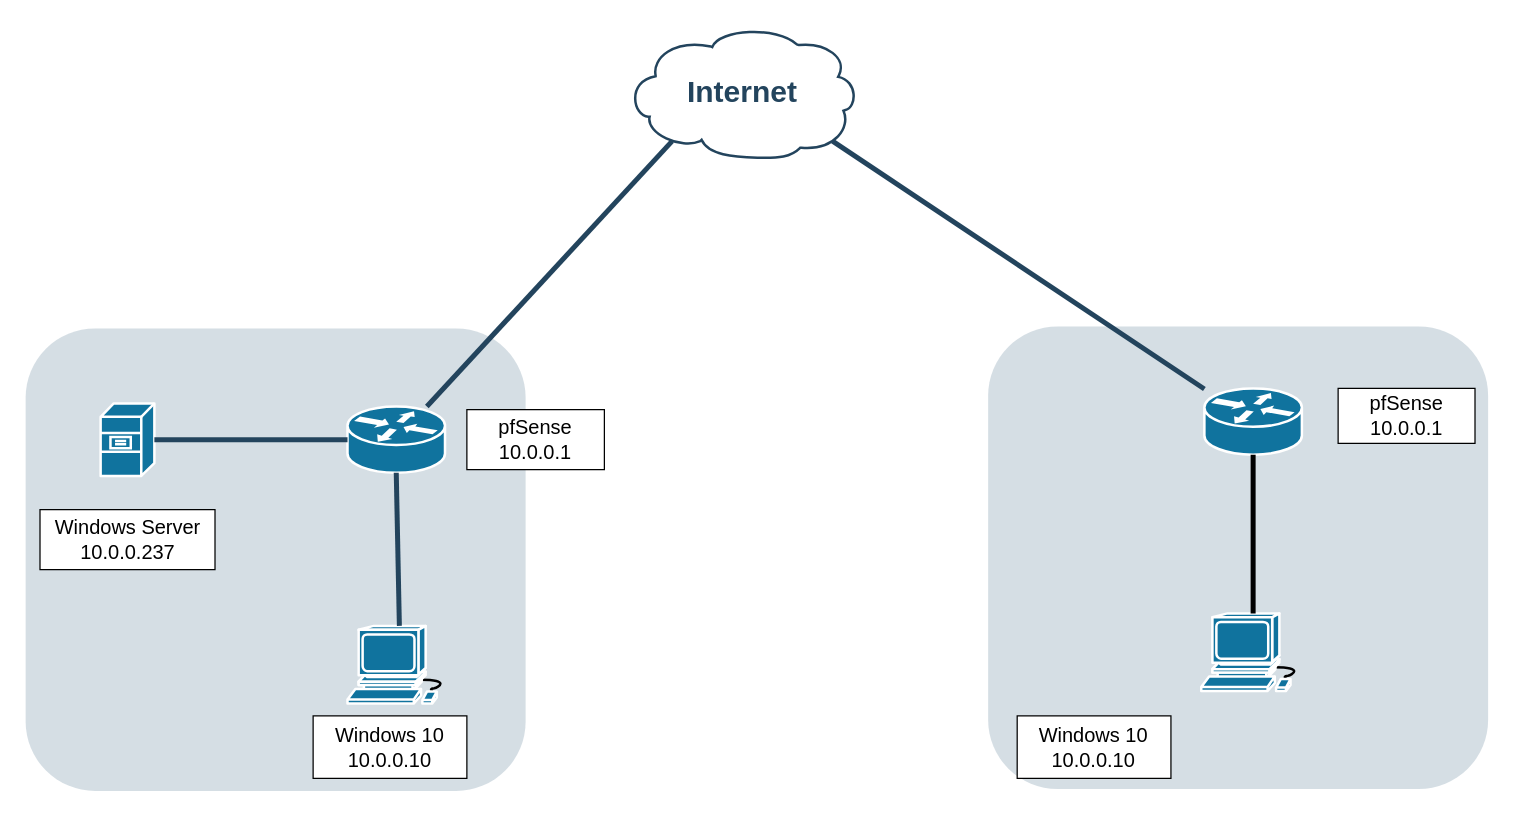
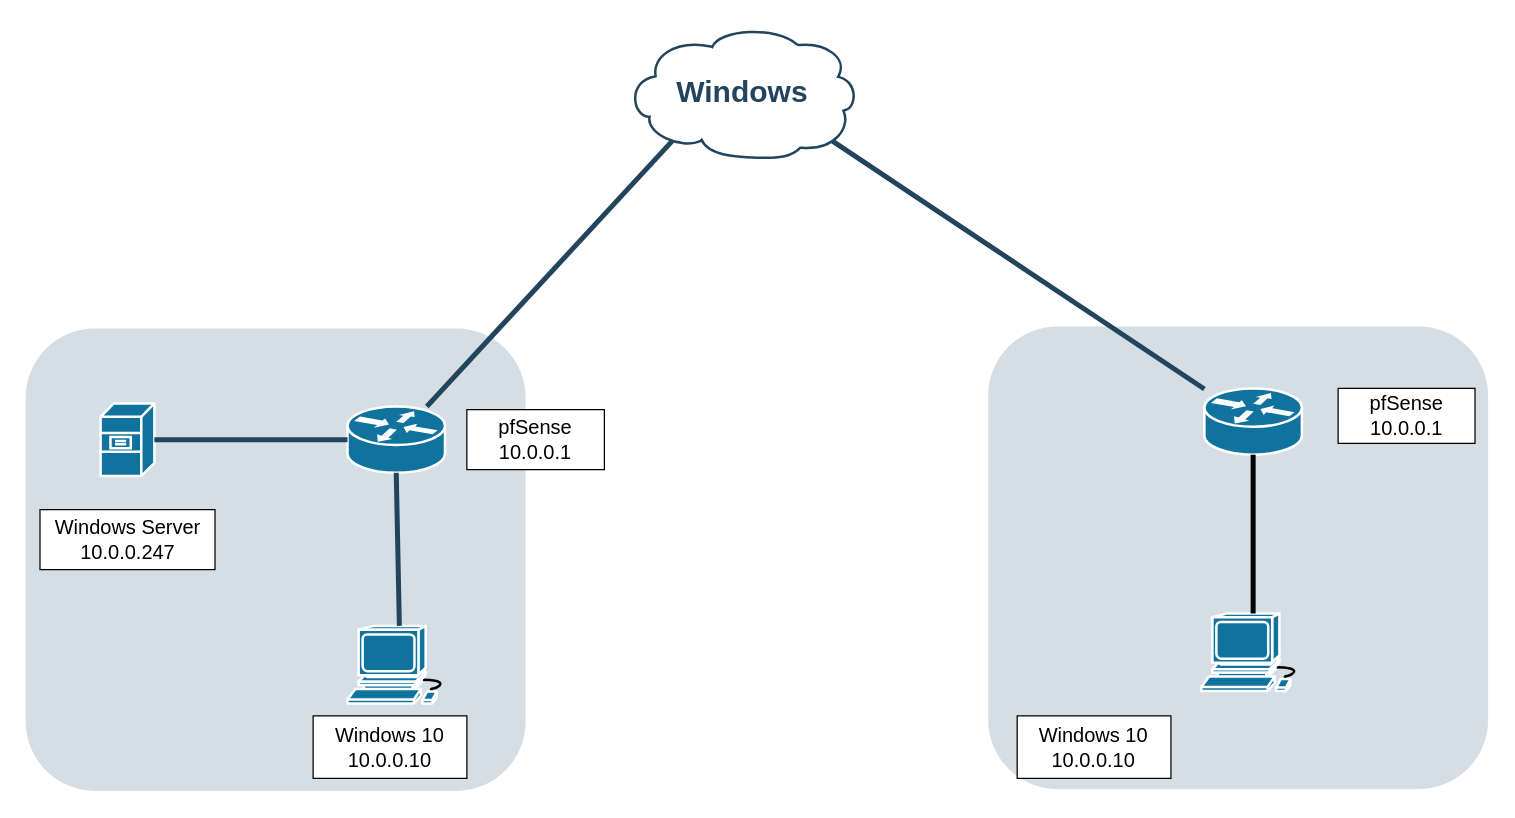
node "Internet": label "Internet" -> "Windows"
node "Windows Server 10.0.0.237": label "Windows Server 10.0.0.237" -> "Windows Server 10.0.0.247"
